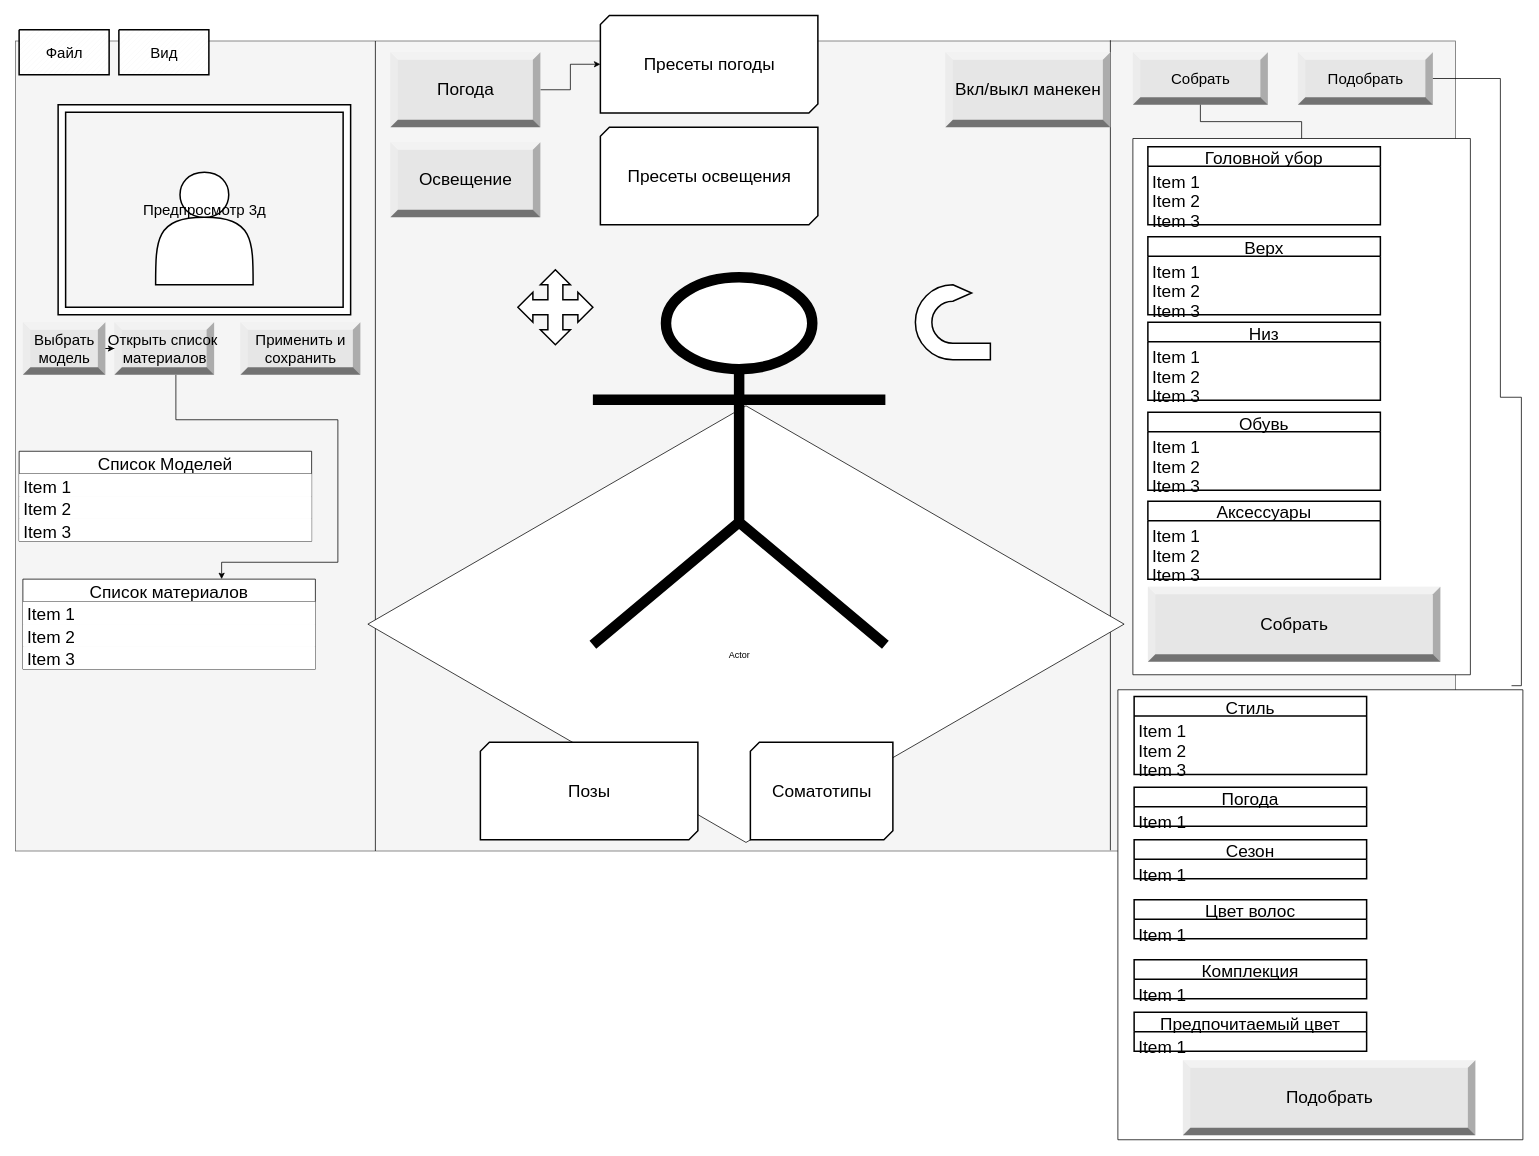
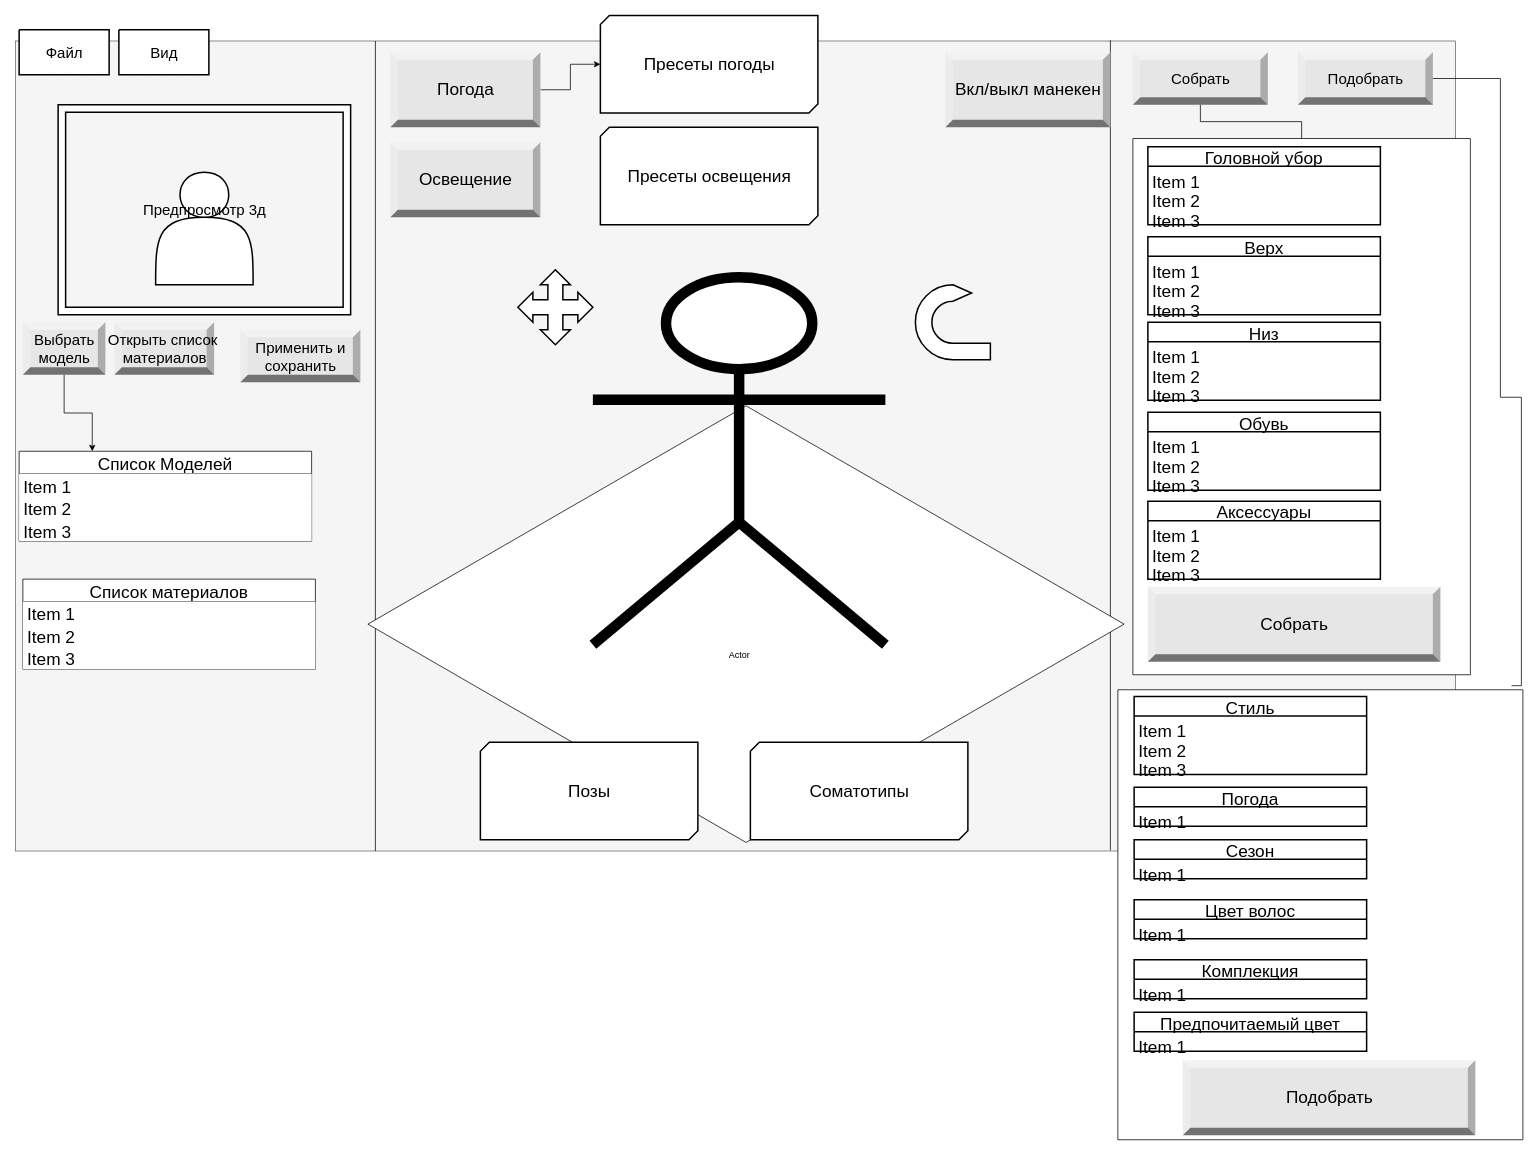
edge "Выбрать модель" -> "Открыть список материалов": now "Выбрать модель" -> "Список Моделей"
node "Применить и сохранить": moved (300, 348) -> (300, 356)
edge "Открыть список материалов" -> "Список материалов": removed
node "Соматотипы": size 143x98 -> 218x98
